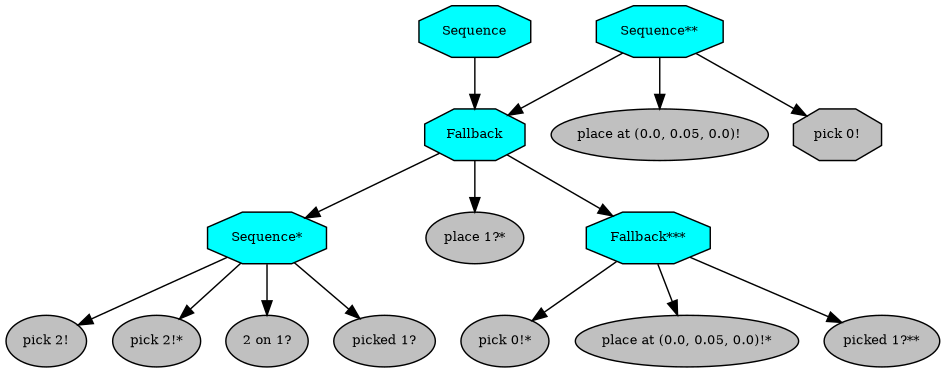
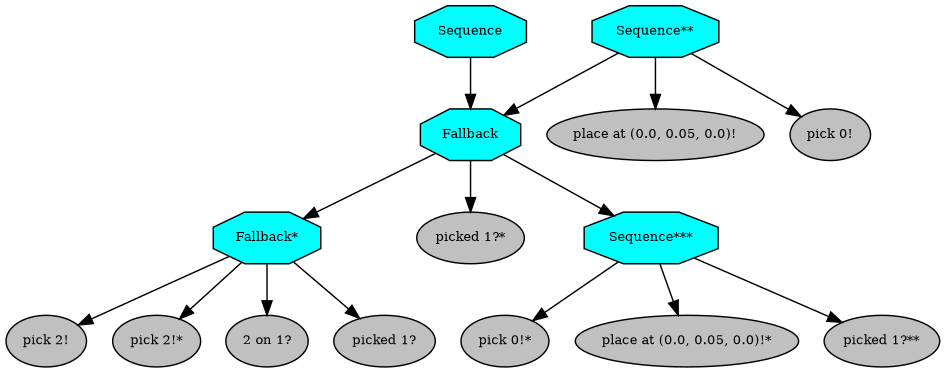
node "pick 0!": shape octagon -> ellipse
node "Sequence*": label "Sequence*" -> "Fallback*"
node "place 1?*": label "place 1?*" -> "picked 1?*"
node "Fallback***": label "Fallback***" -> "Sequence***"
